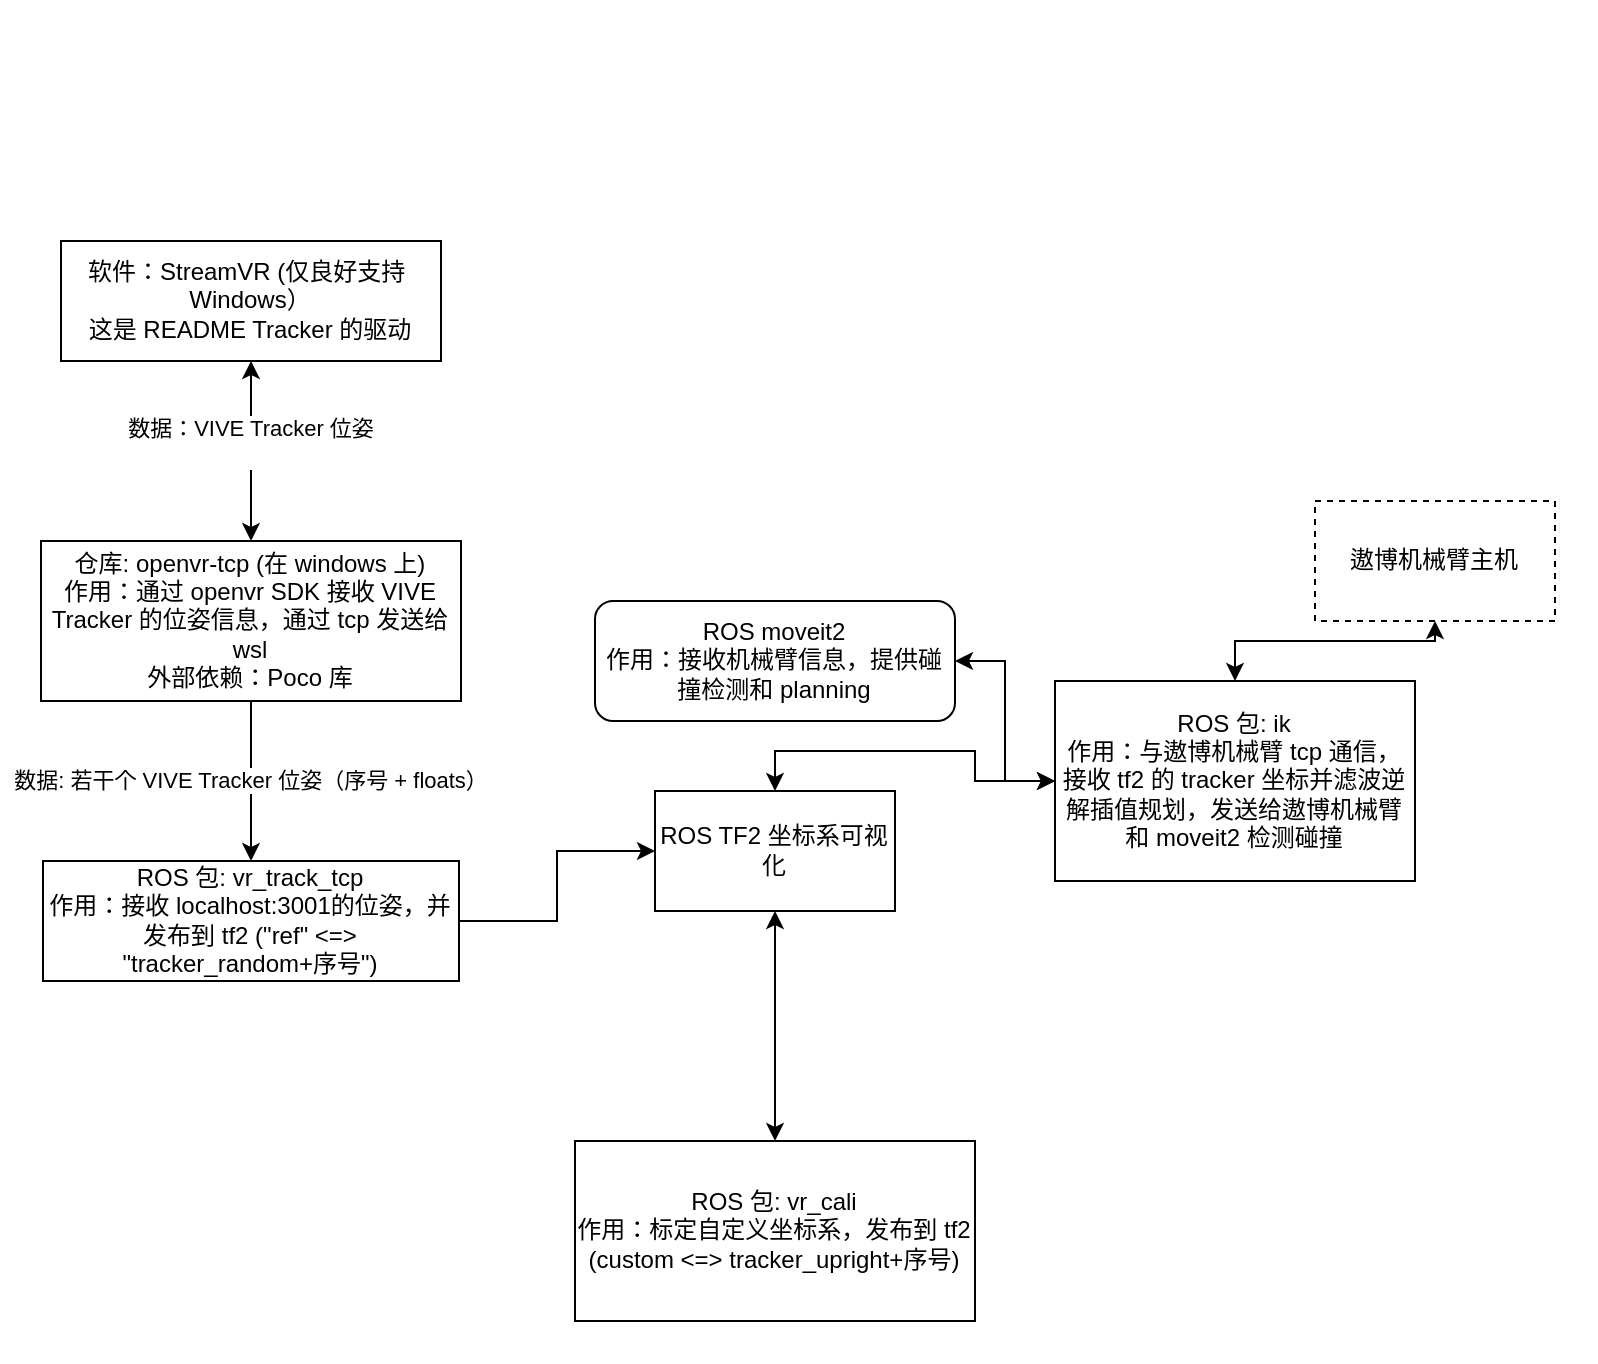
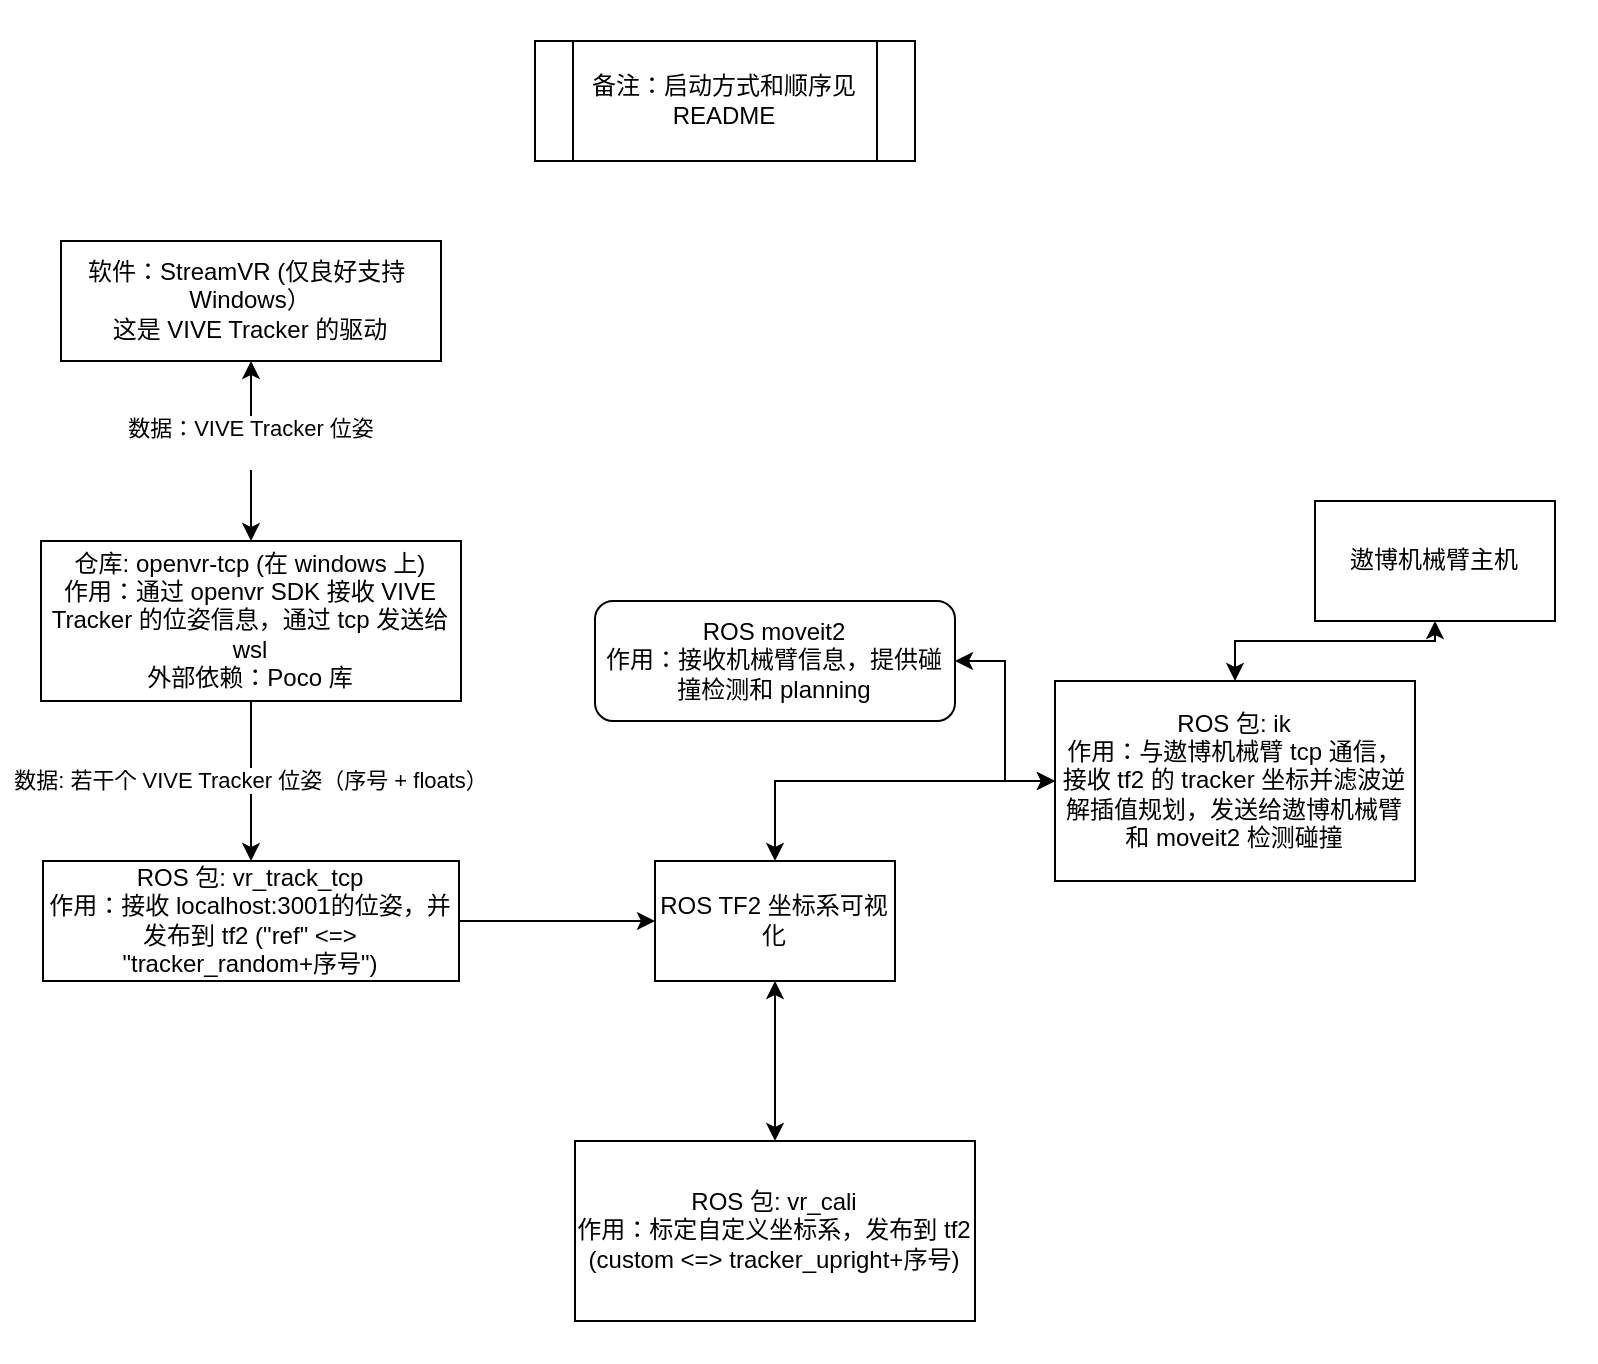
node "备注：启动方式和顺序见 README": added
node "软件：StreamVR (仅良好支持 Windows） 这是 README Tracker 的驱动": label "软件：StreamVR (仅良好支持 Windows） 这是 README Tracker 的驱动" -> "软件：StreamVR (仅良好支持 Windows） 这是 VIVE Tracker 的驱动"
node "遨博机械臂主机": style dashed -> solid
node "ROS TF2 坐标系可视化": moved (775, 851) -> (775, 921)
